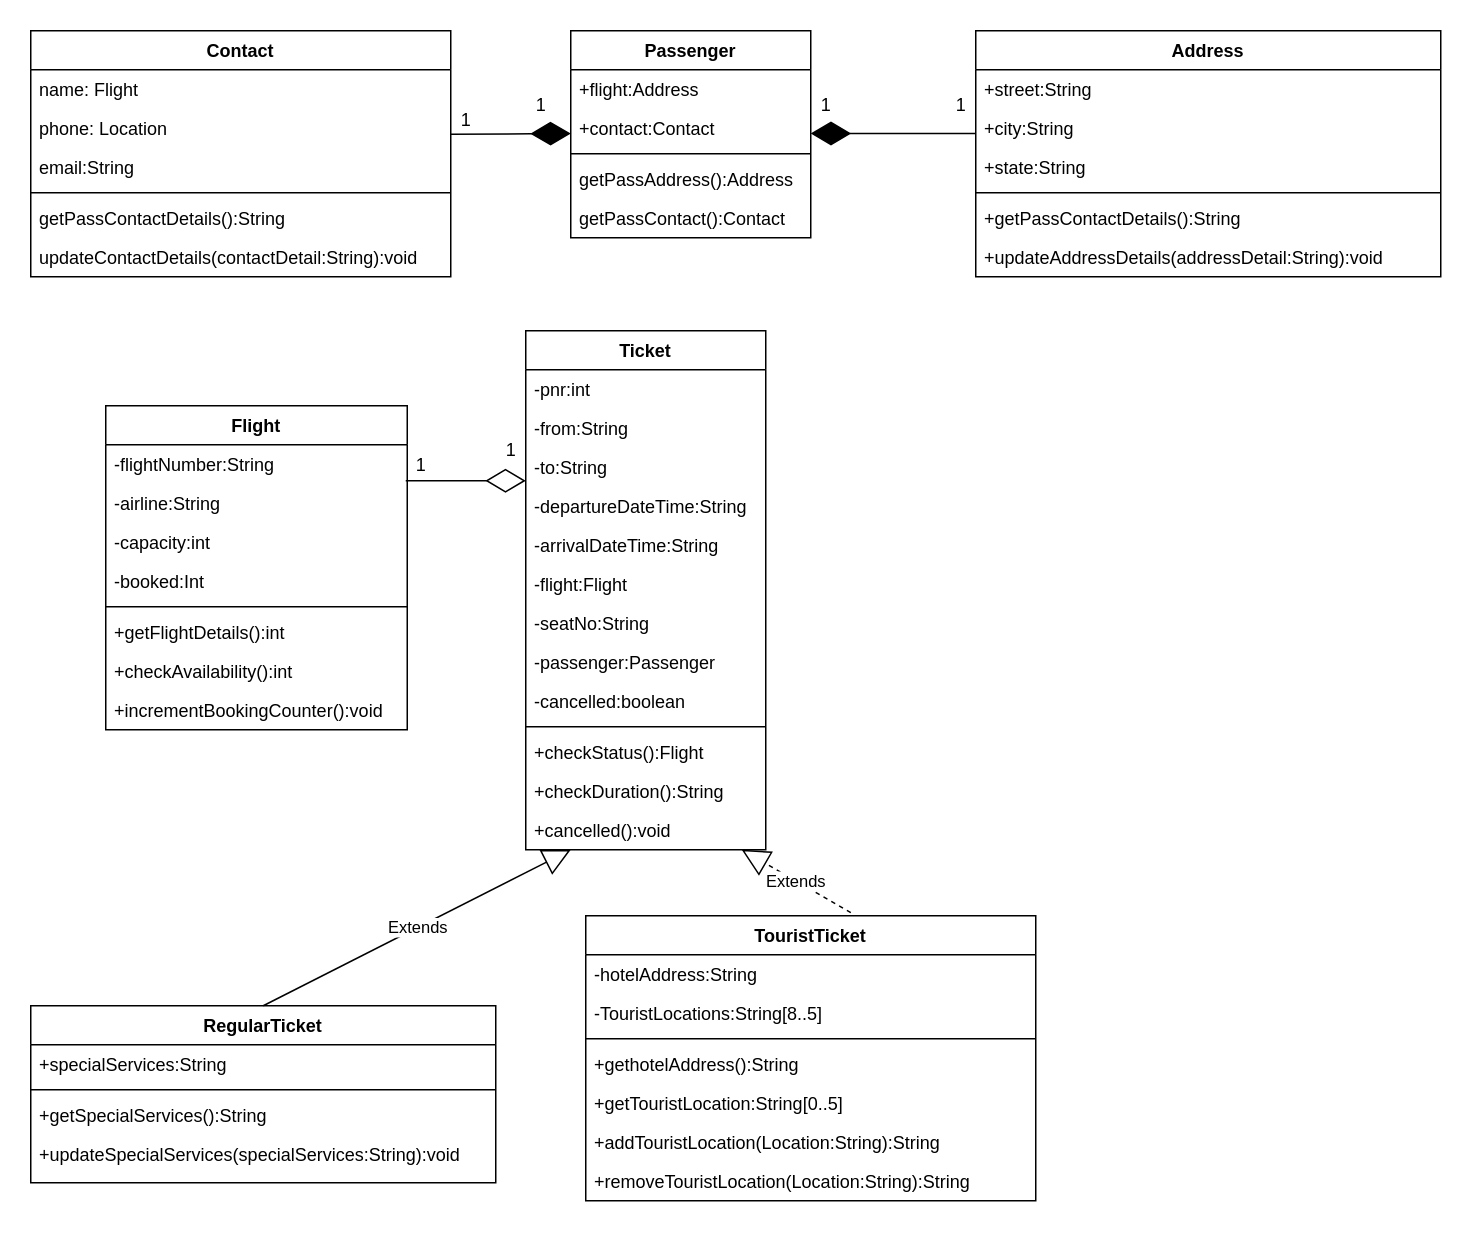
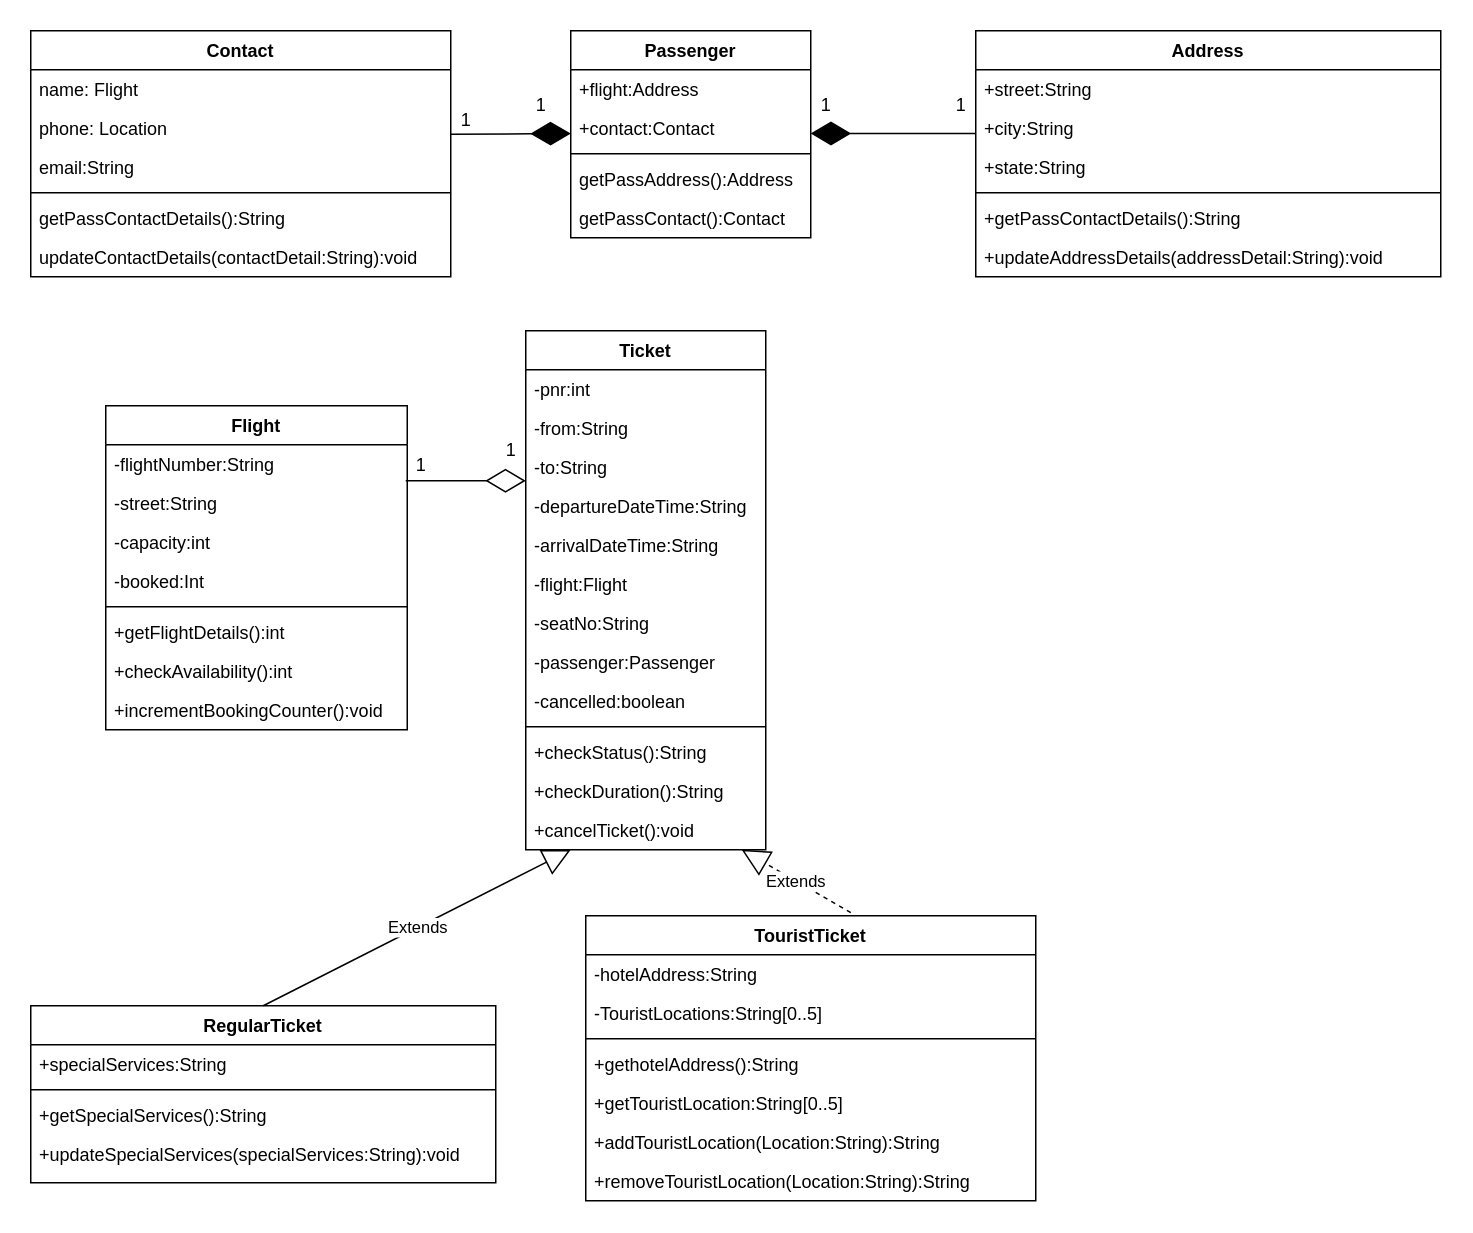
node "-airline:String": label "-airline:String" -> "-street:String"
node "+checkStatus():Flight": label "+checkStatus():Flight" -> "+checkStatus():String"
node "+cancelled():void": label "+cancelled():void" -> "+cancelTicket():void"
node "-TouristLocations:String[8..5]": label "-TouristLocations:String[8..5]" -> "-TouristLocations:String[0..5]"
